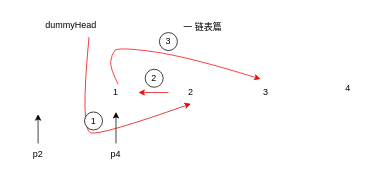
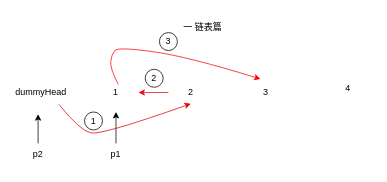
node "dummyHead": moved (71, 25) -> (41, 93)
node "p4": label "p4" -> "p1"
